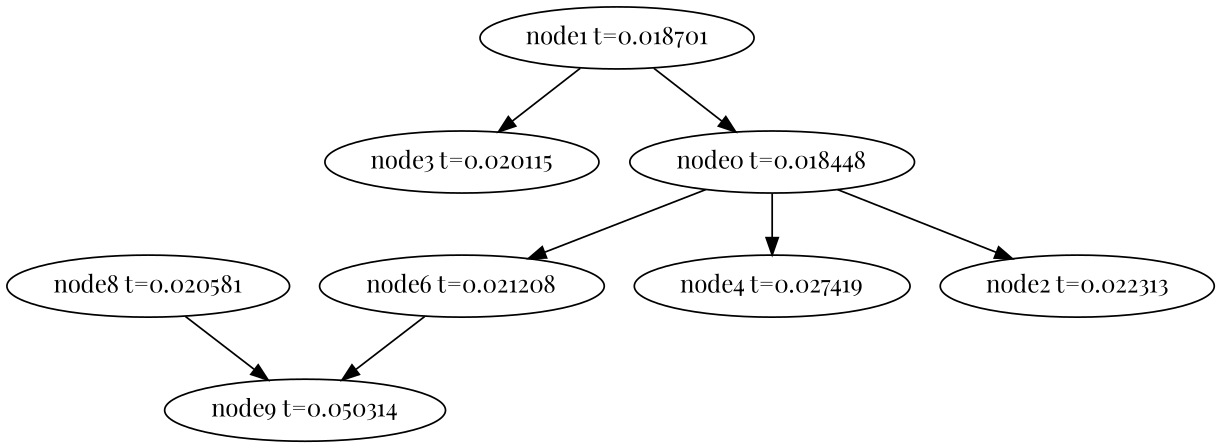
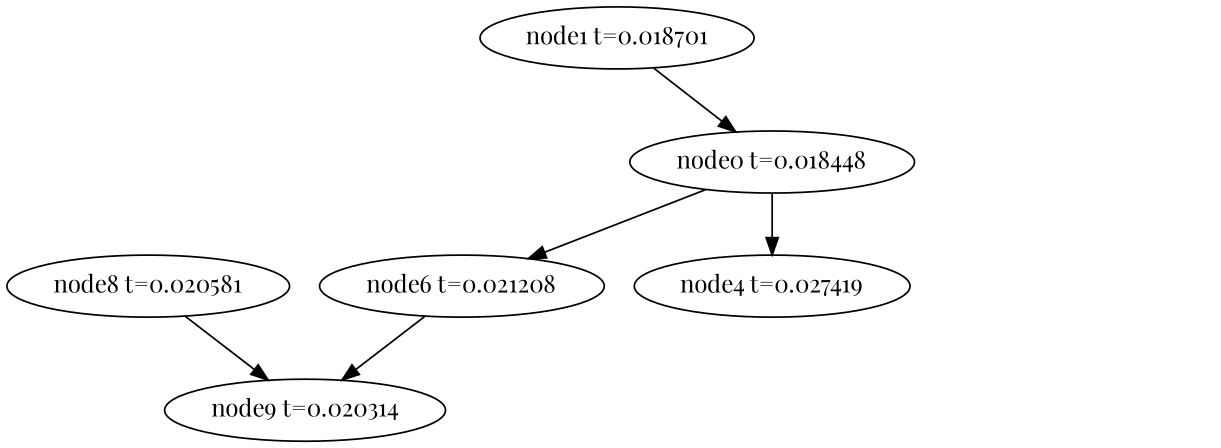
node "node3 t=0.020115": removed
node "node2 t=0.022313": removed
node "node9 t=0.050314": label "node9 t=0.050314" -> "node9 t=0.020314"
